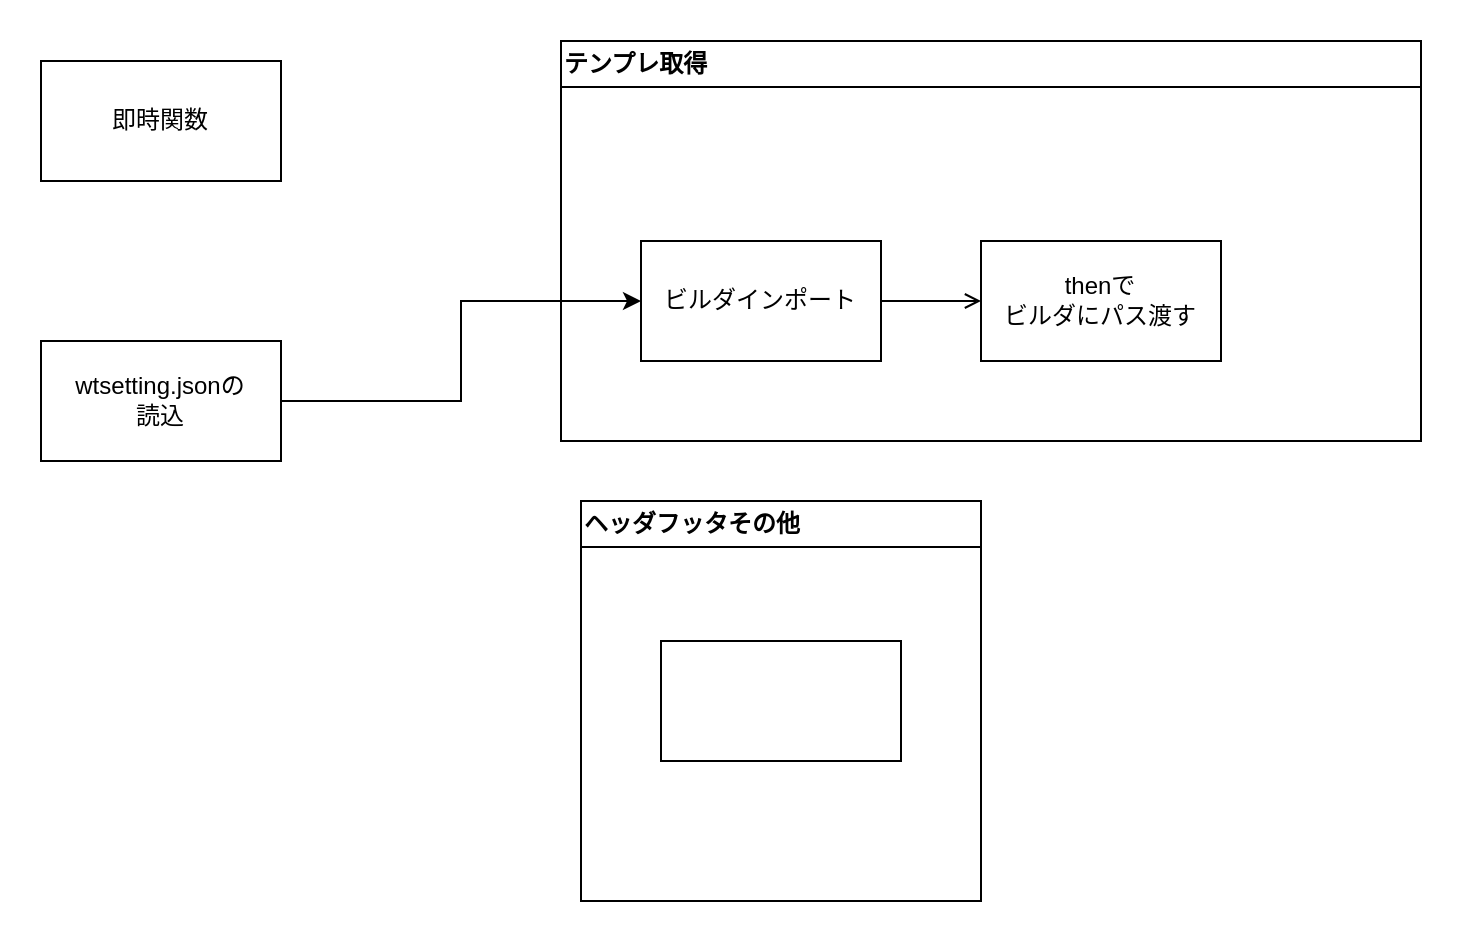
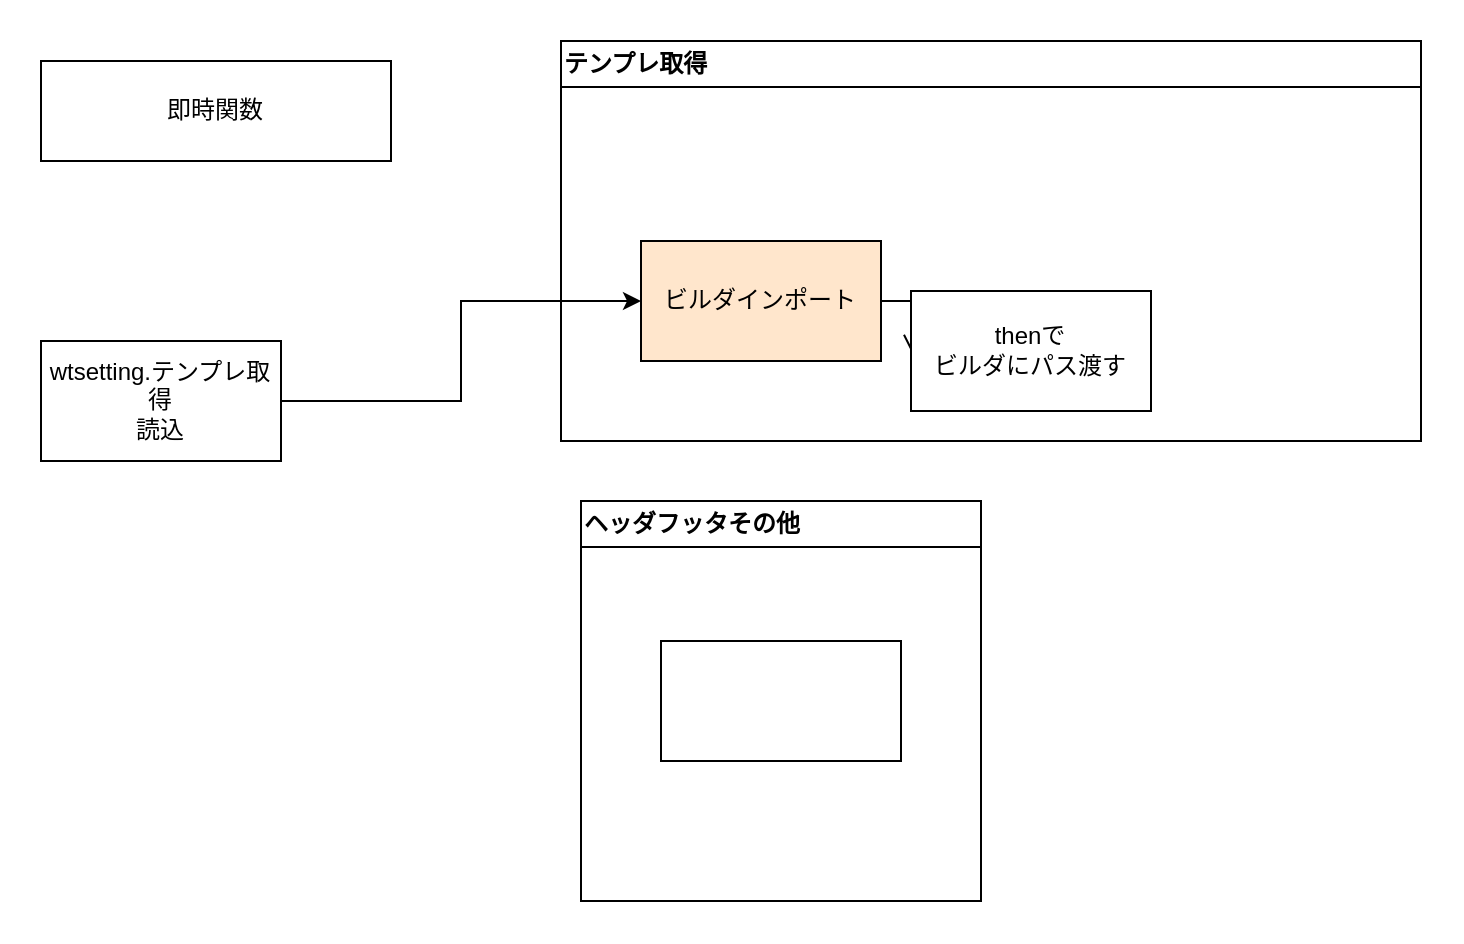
node "即時関数": size 240x120 -> 350x100
node "ビルダインポート": fillcolor #ffffff -> #ffe6cc
node "thenで ビルダにパス渡す": moved (1101, 301) -> (1031, 351)
node "wtsetting.jsonの 読込": label "wtsetting.jsonの 読込" -> "wtsetting.テンプレ取得 読込"
